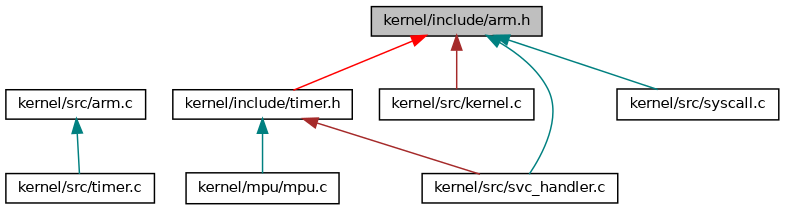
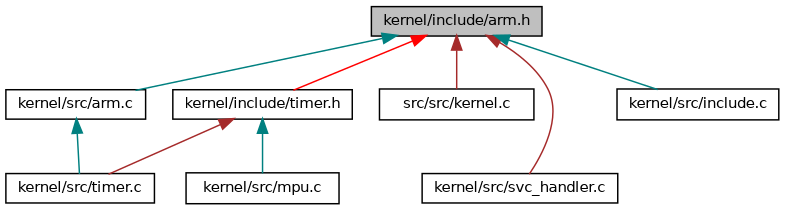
edge "kernel/src/arm.c" -> "kernel/include/arm.h": added
edge "kernel/src/svc_handler.c" -> "kernel/include/arm.h": color teal -> brown
node "kernel/src/kernel.c": label "kernel/src/kernel.c" -> "src/src/kernel.c"
node "kernel/src/syscall.c": label "kernel/src/syscall.c" -> "kernel/src/include.c"
edge "kernel/src/svc_handler.c" -> "kernel/include/timer.h": now "kernel/src/timer.c" -> "kernel/include/timer.h"
node "kernel/mpu/mpu.c": label "kernel/mpu/mpu.c" -> "kernel/src/mpu.c"
